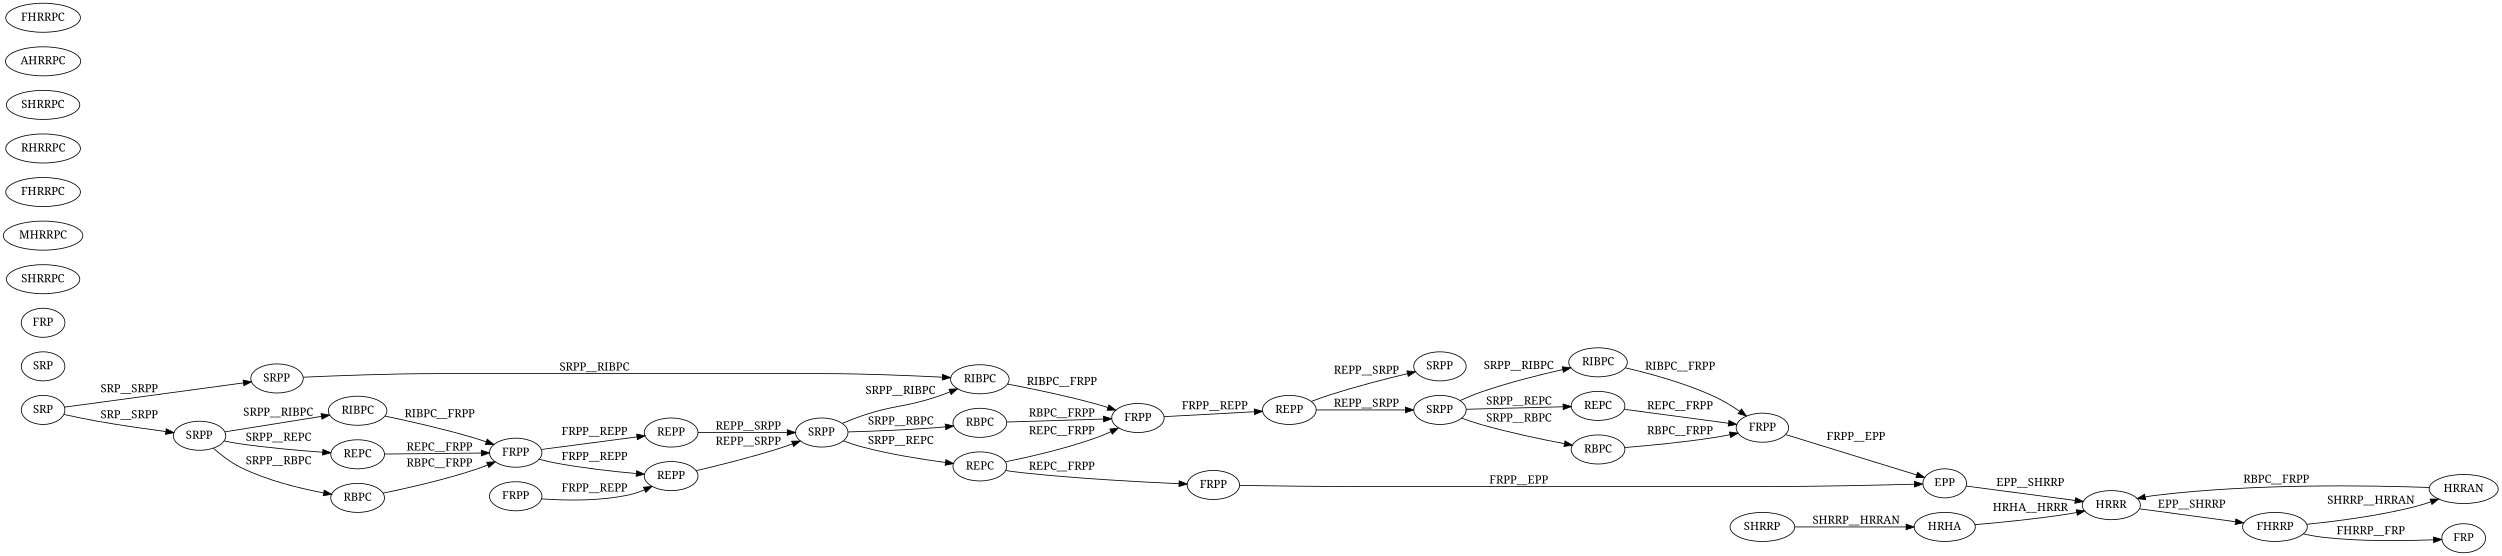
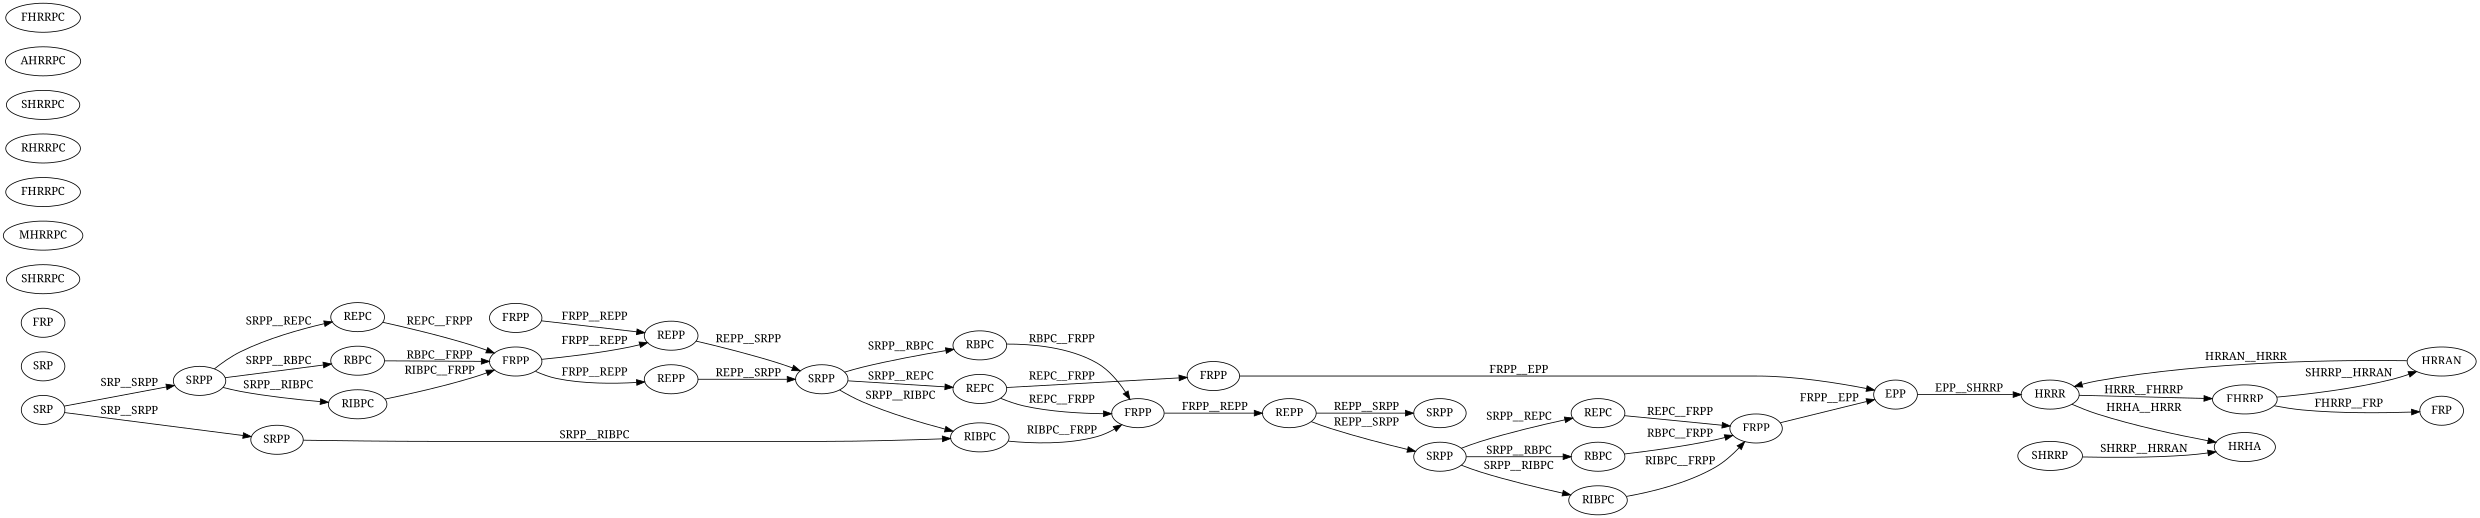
edge "HRRAN" -> "HRRR": label " RBPC__FRPP" -> " HRRAN__HRRR"
edge "HRRR" -> "FHRRP": label " EPP__SHRRP" -> " HRRR__FHRRP"
edge "HRHA" -> "HRRR": reversed
